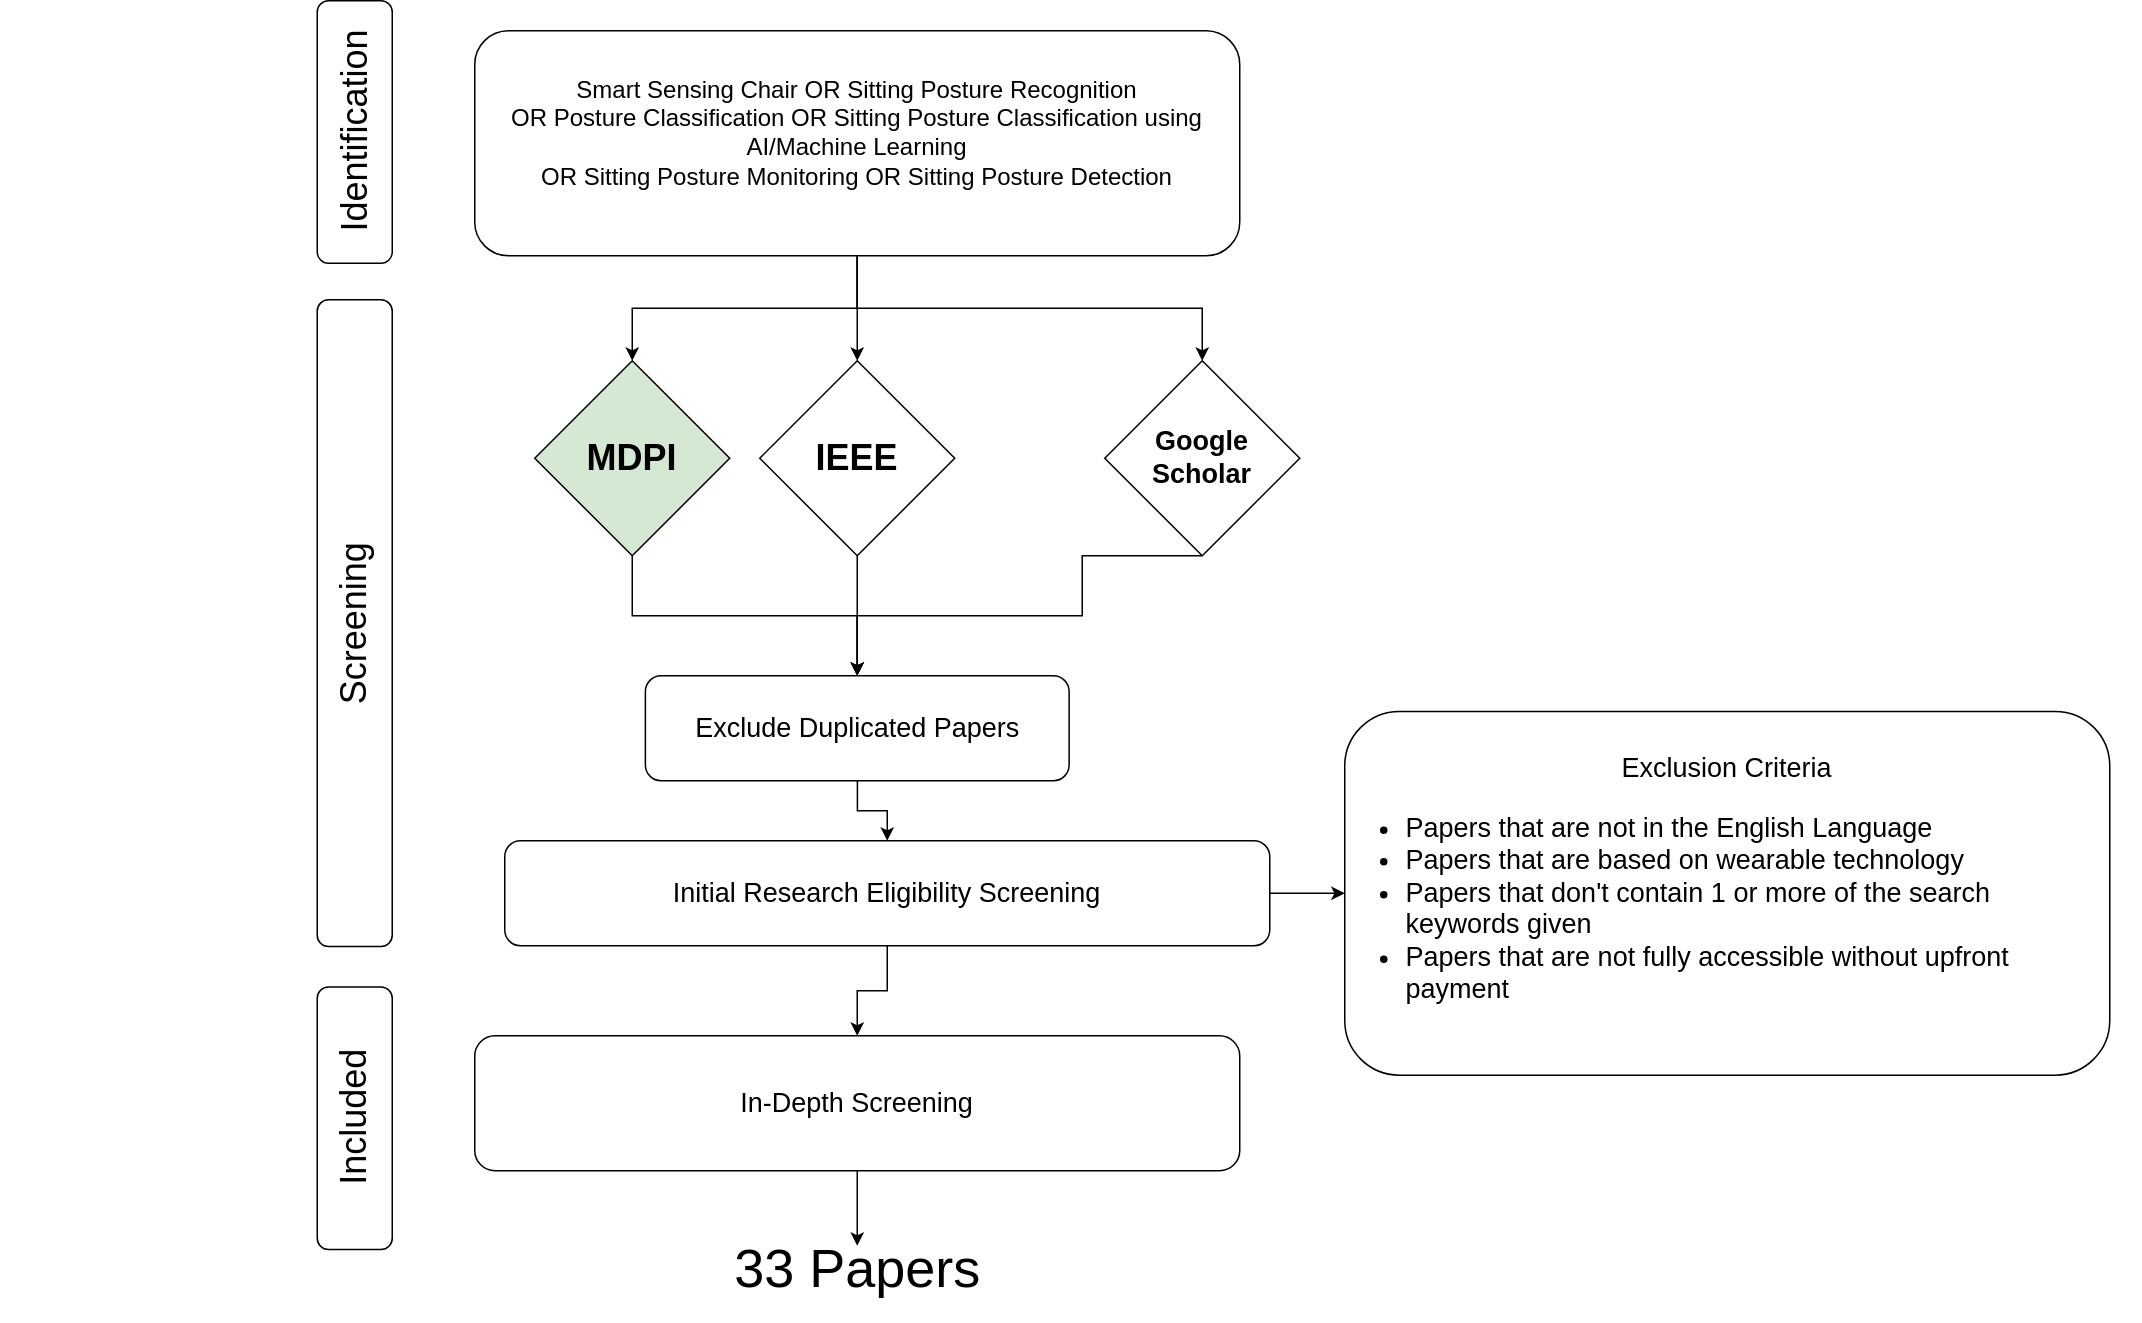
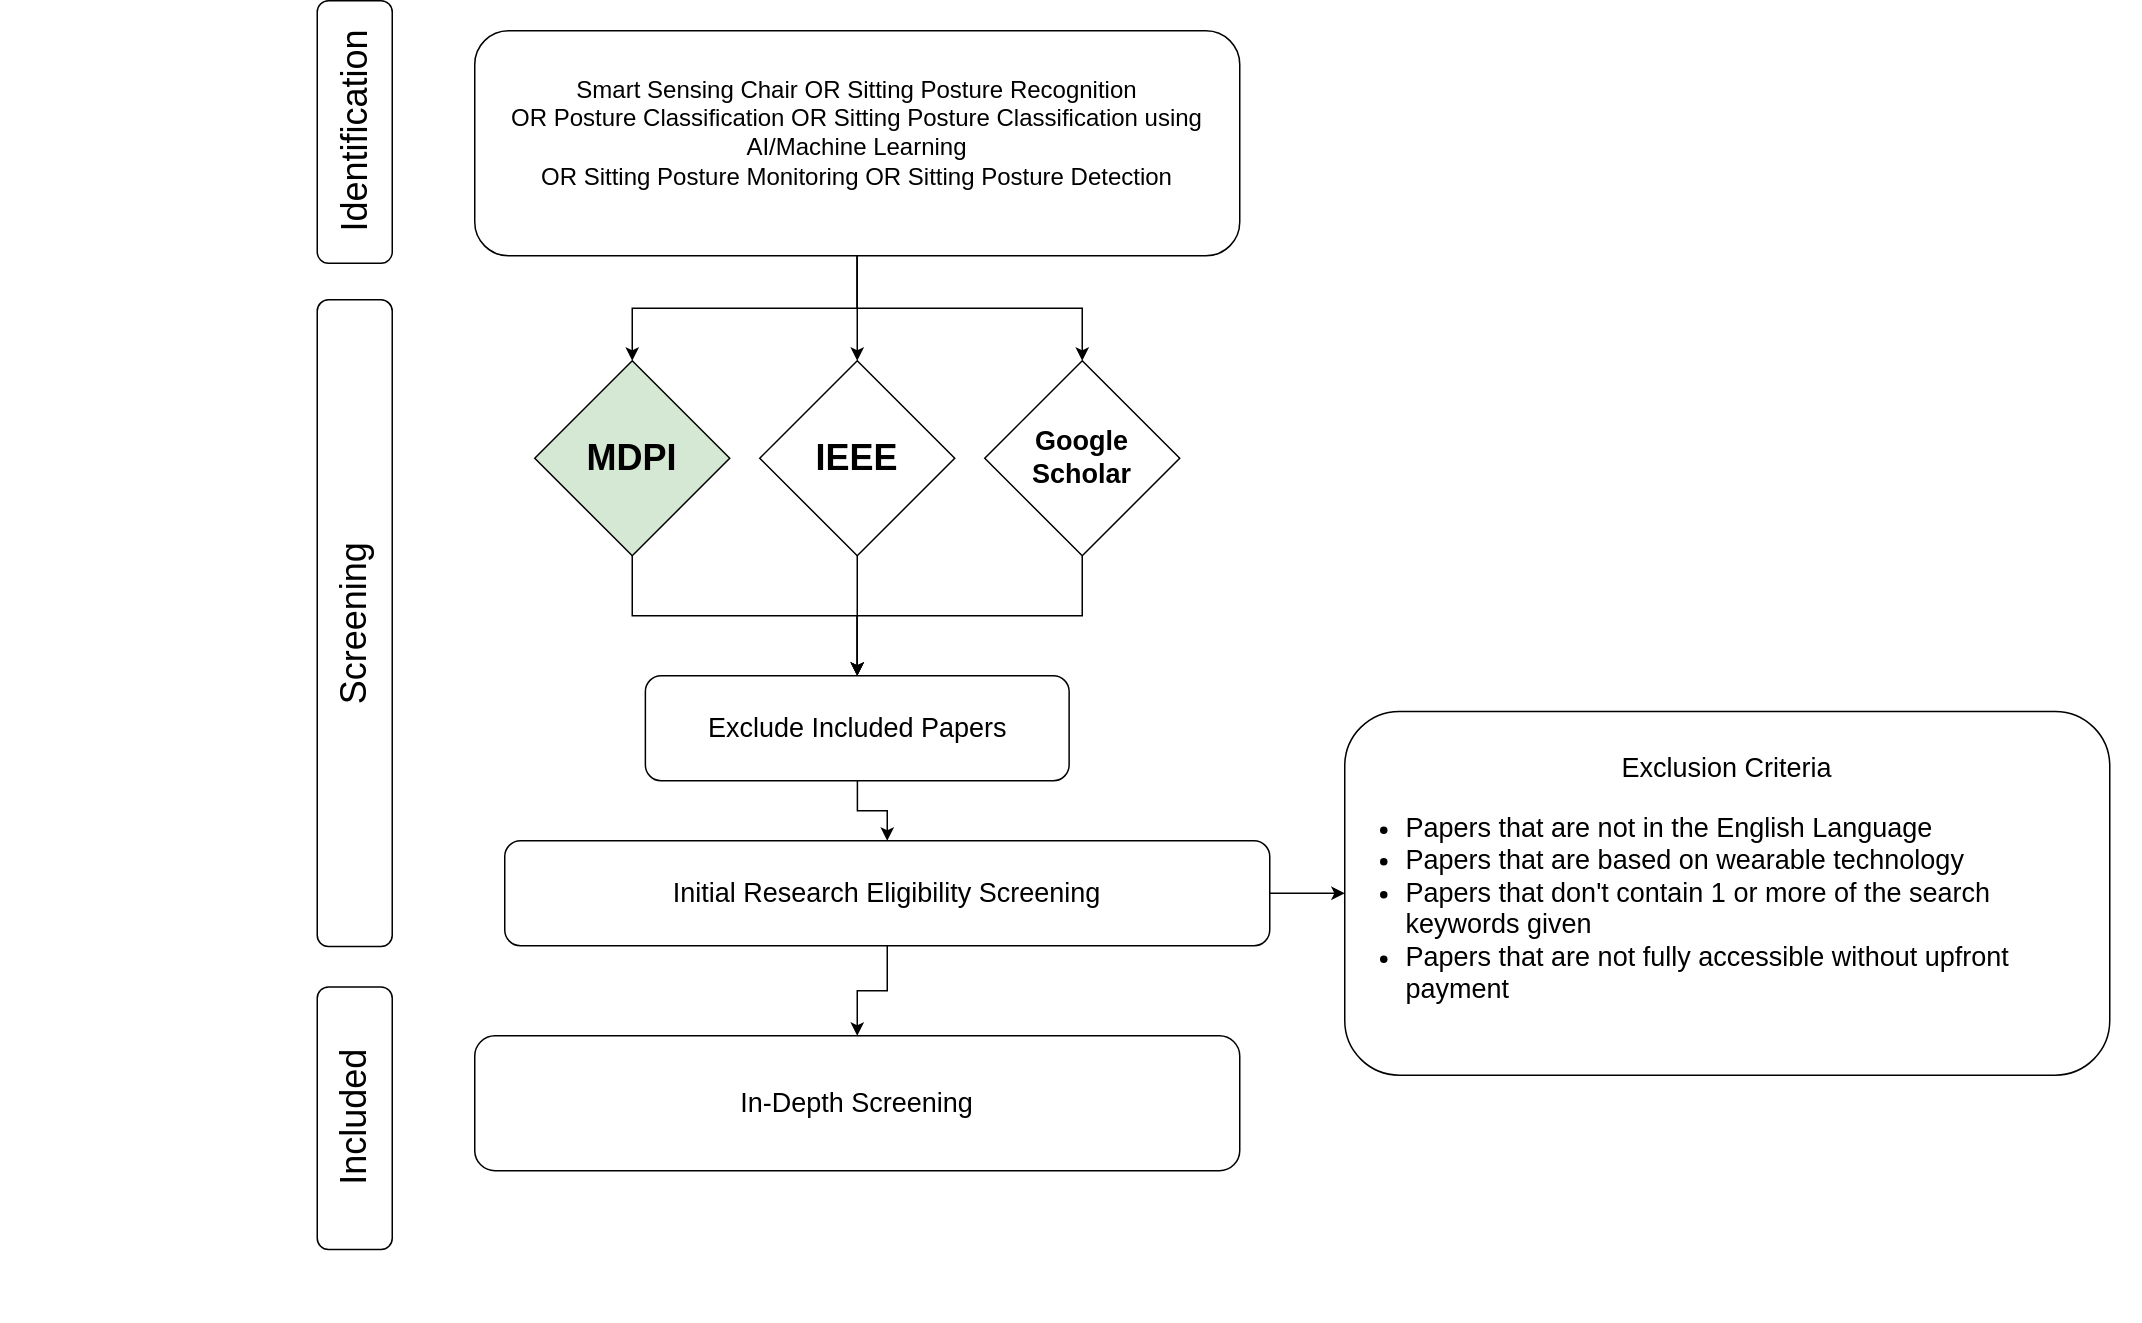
node "Google Scholar": moved (1202, 458) -> (1082, 458)
node "Exclude Duplicated Papers": label "Exclude Duplicated Papers" -> "Exclude Included Papers"
edge "In-Depth Screening" -> "33 Papers": removed
node "33 Papers": removed
